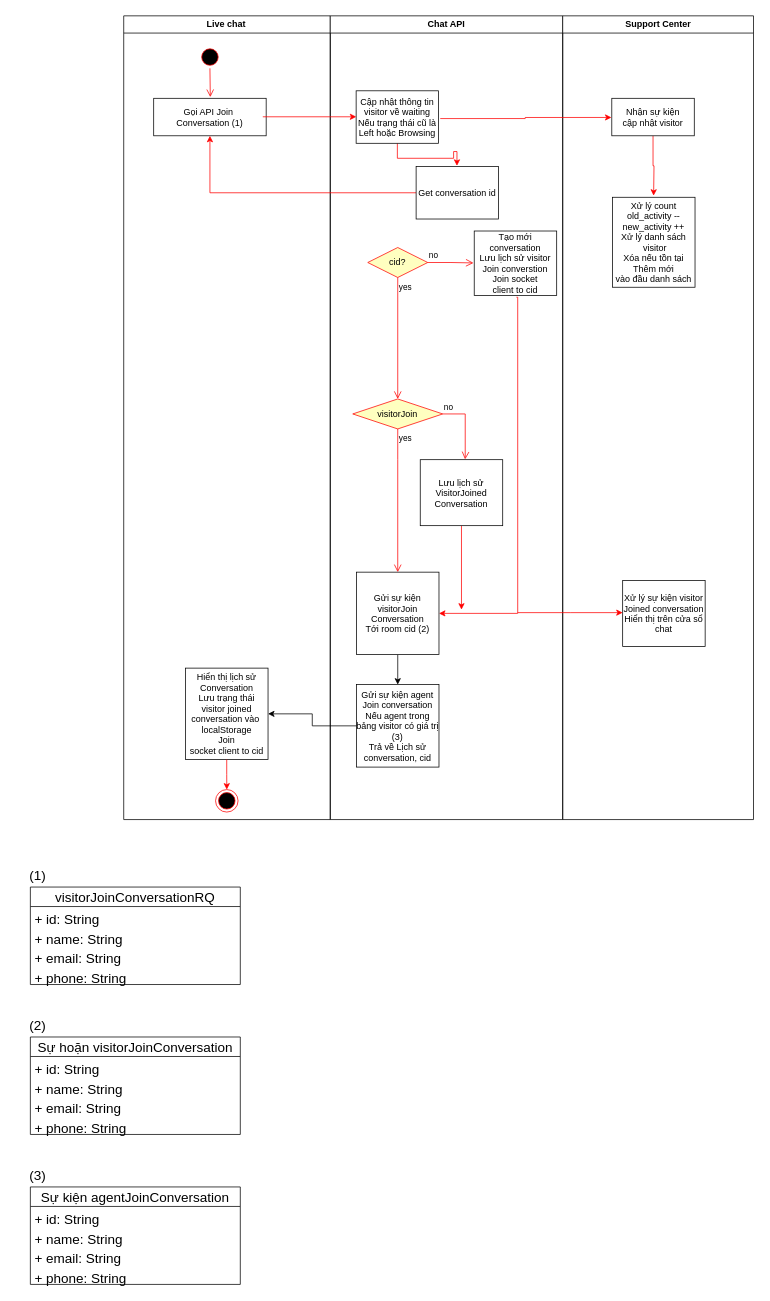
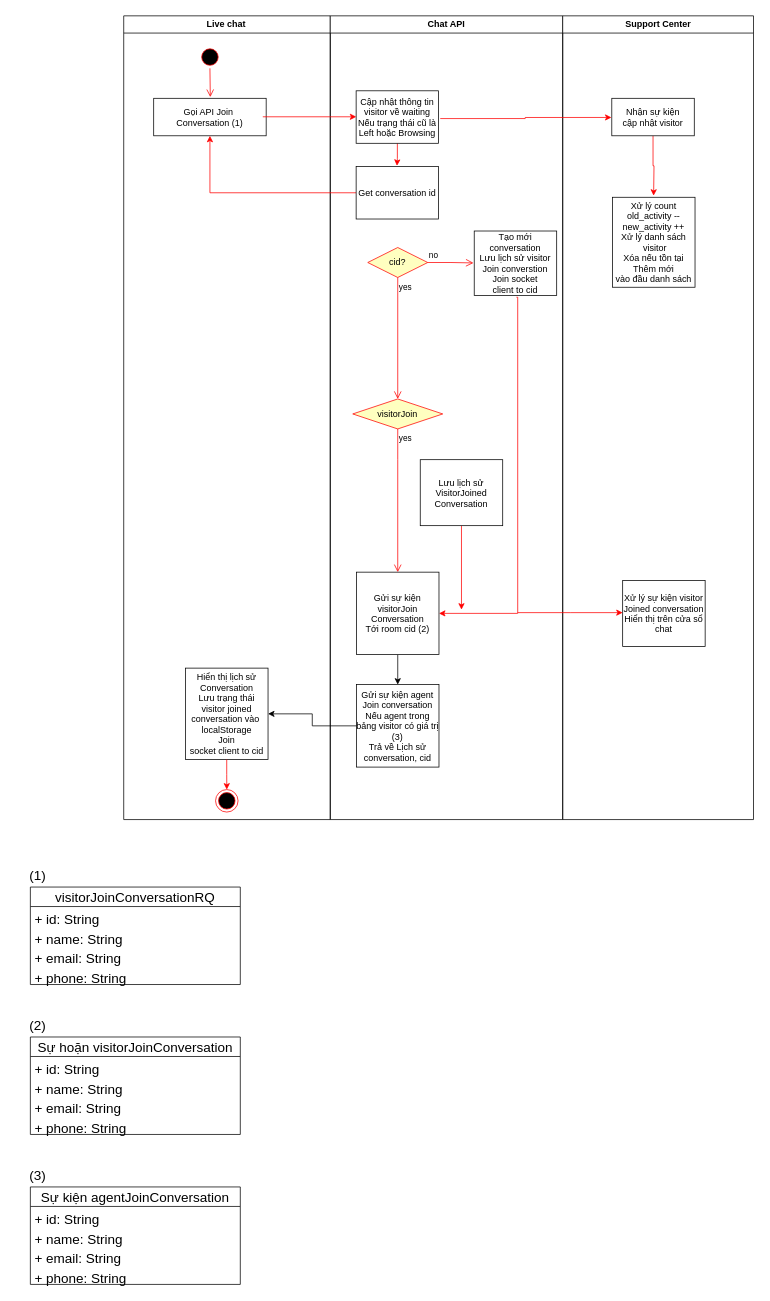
node "Get conversation id": moved (458, 192) -> (398, 192)
edge "visitorJoin" -> "Lưu lịch sử VisitorJoined Conversation": removed, label "no"
